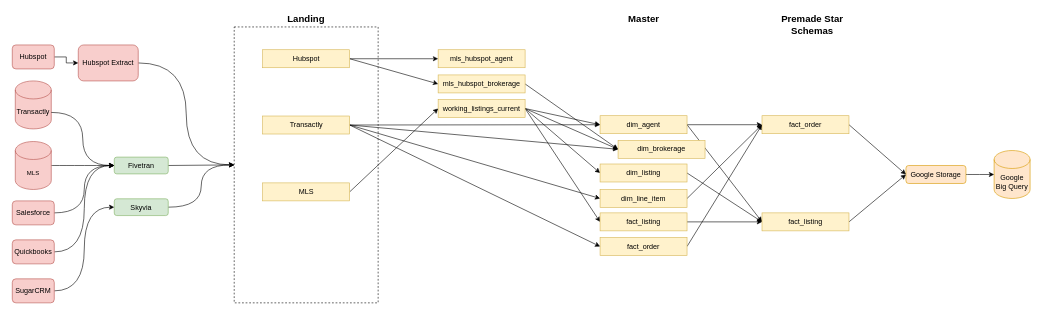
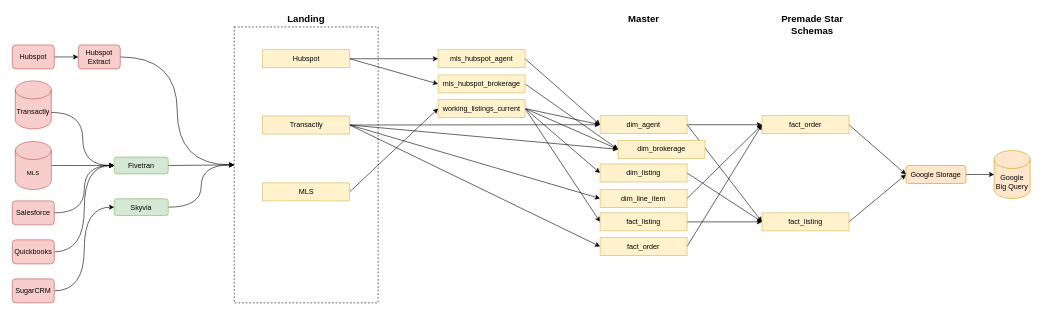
node "Hubspot Extract": size 60x36 -> 42x24
edge "mls_hubspot_agent" -> "dim_agent": added
